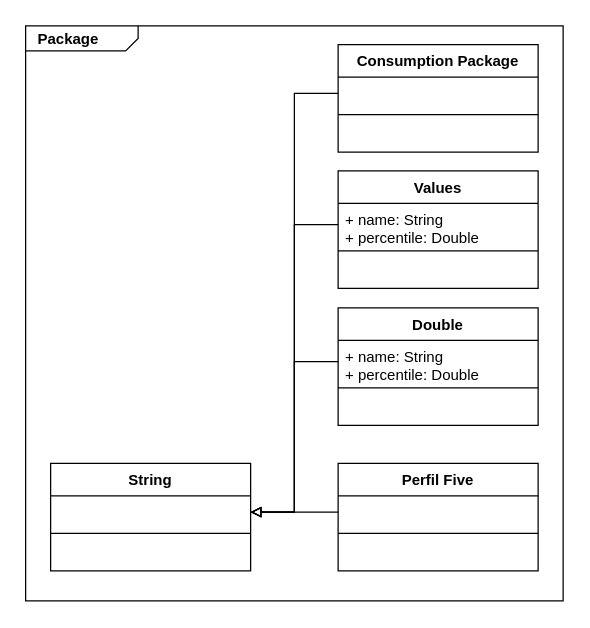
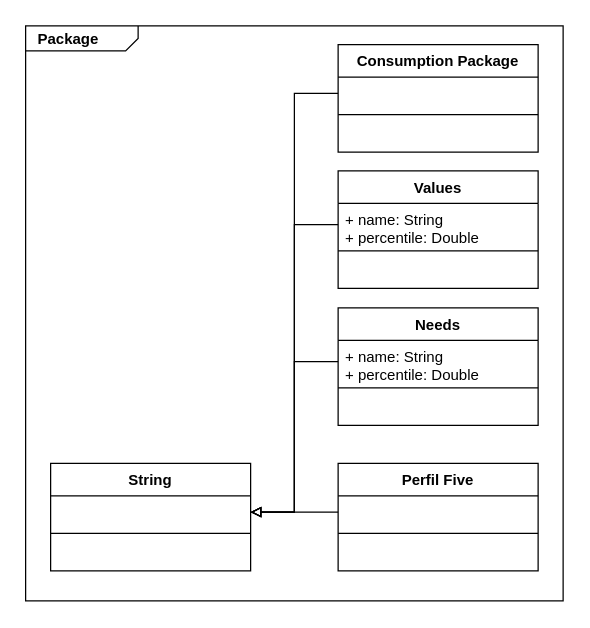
node "Double": label "Double" -> "Needs"
